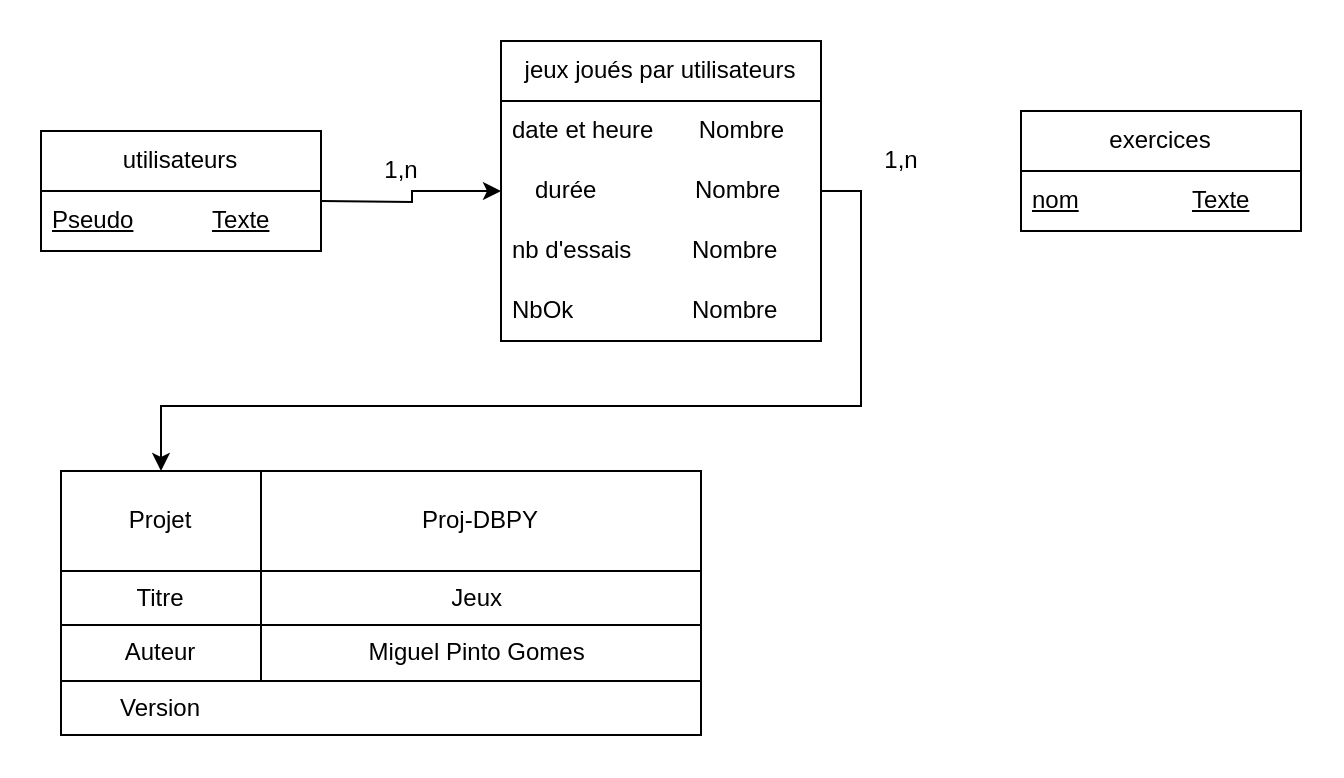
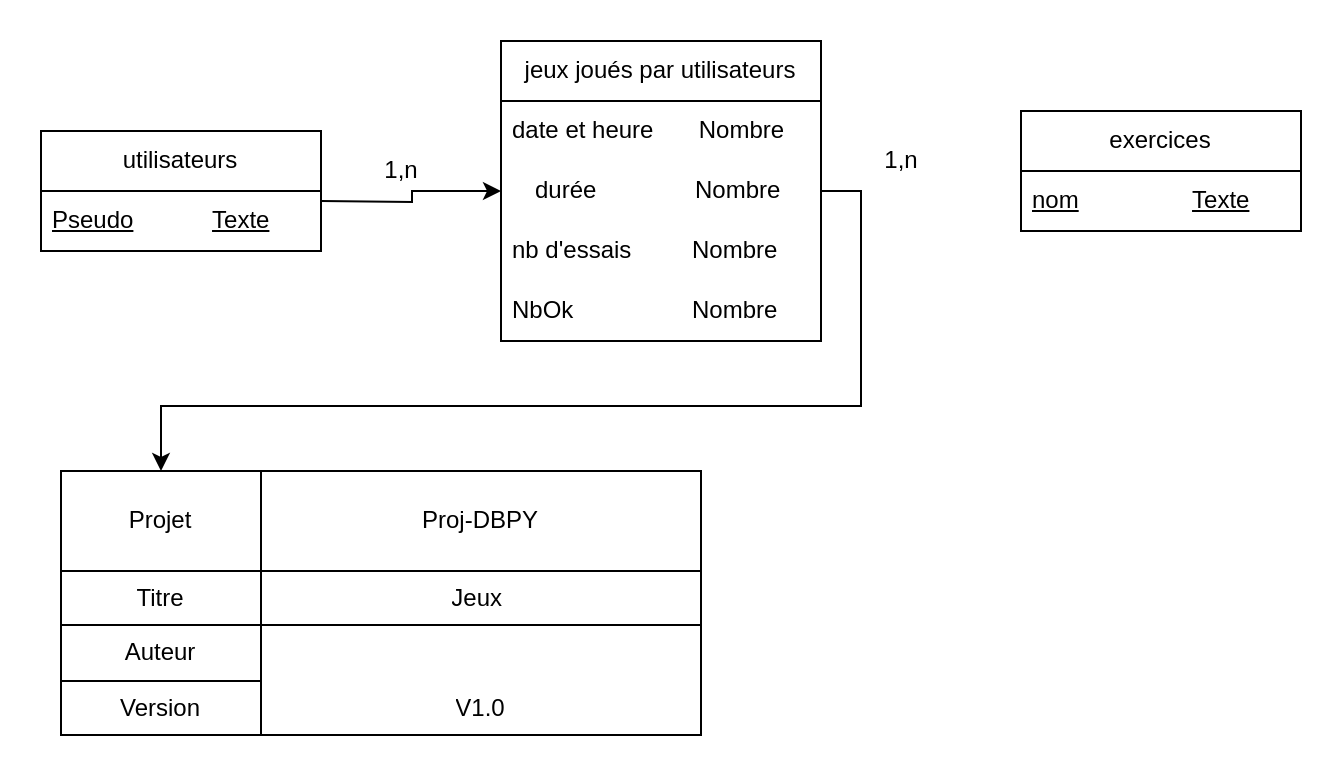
node "Miguel Pinto Gomes": removed
node "V1.0": added
